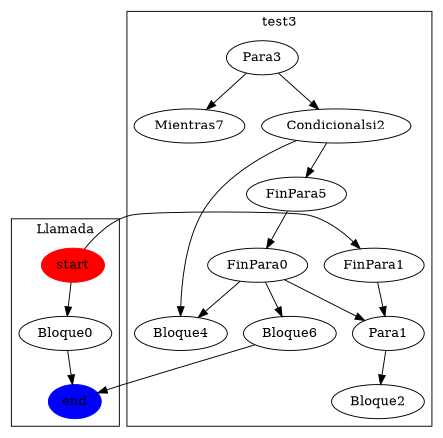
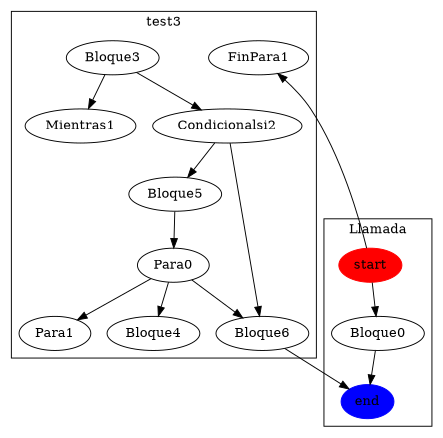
node "Para3": label "Para3" -> "Bloque3"
node "Mientras7": label "Mientras7" -> "Mientras1"
node "FinPara5": label "FinPara5" -> "Bloque5"
edge "Condicionalsi2" -> "Bloque4": now "Condicionalsi2" -> "Bloque6"
node "FinPara0": label "FinPara0" -> "Para0"
edge "FinPara1" -> "Para1": removed
node "Bloque2": removed
